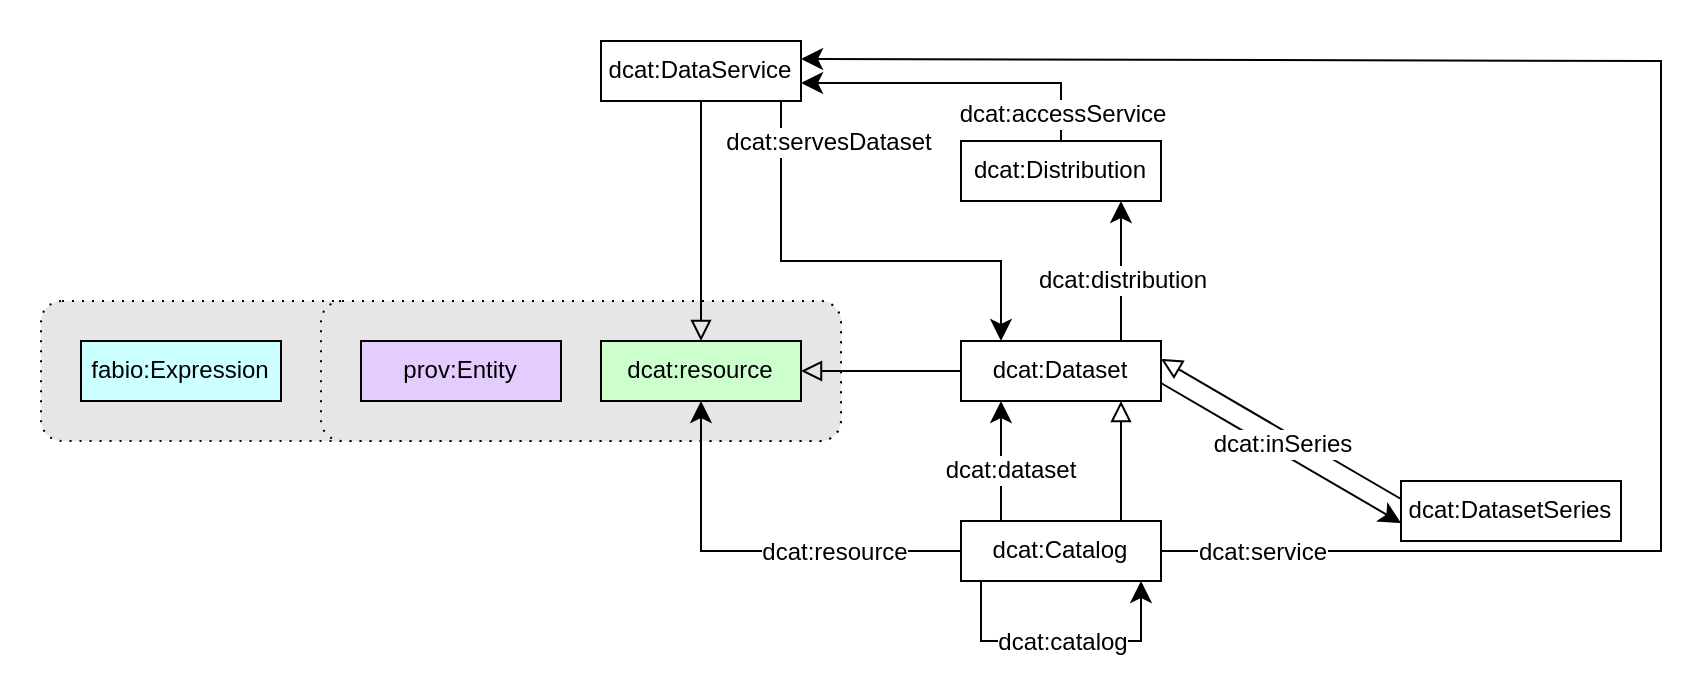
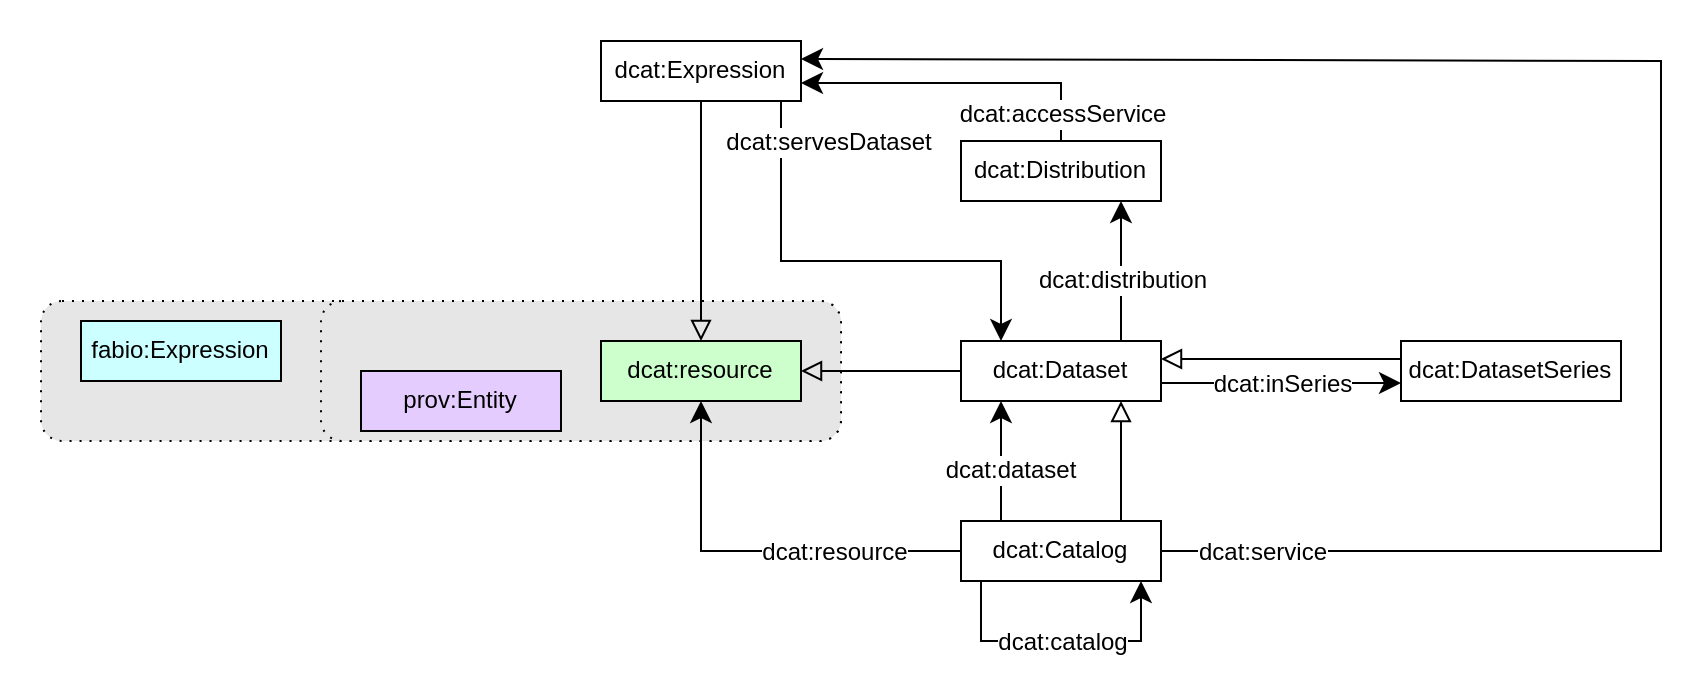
node "dcat:DataService": label "dcat:DataService" -> "dcat:Expression"
node "fabio:Expression": moved (181, 371) -> (181, 351)
node "prov:Entity": moved (461, 371) -> (461, 401)
node "dcat:DatasetSeries": moved (1511, 511) -> (1511, 371)
